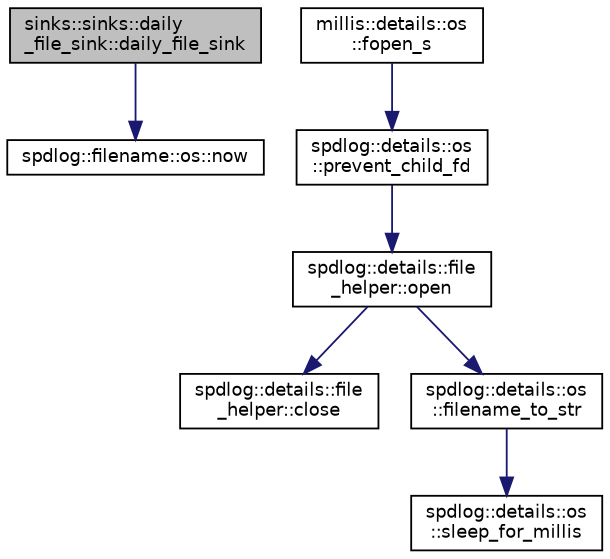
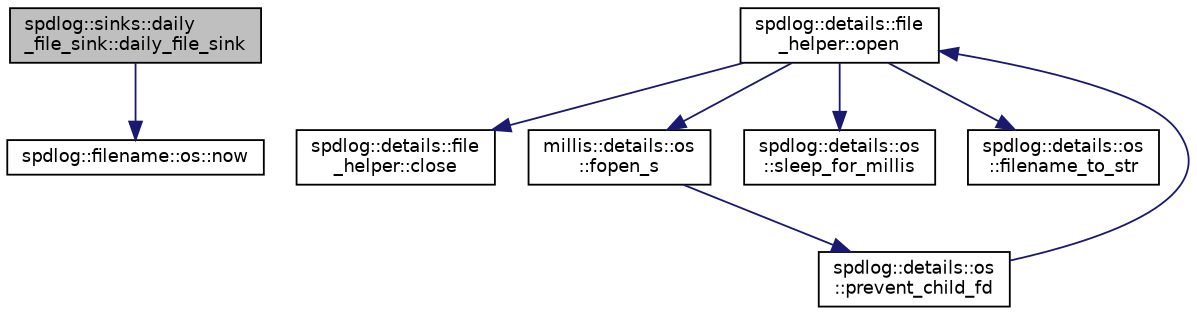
node "sinks::sinks::daily _file_sink::daily_file_sink": label "sinks::sinks::daily _file_sink::daily_file_sink" -> "spdlog::sinks::daily _file_sink::daily_file_sink"
edge "spdlog::details::file _helper::open" -> "millis::details::os ::fopen_s": added
edge "spdlog::details::os ::filename_to_str" -> "spdlog::details::os ::sleep_for_millis": now "spdlog::details::file _helper::open" -> "spdlog::details::os ::sleep_for_millis"
